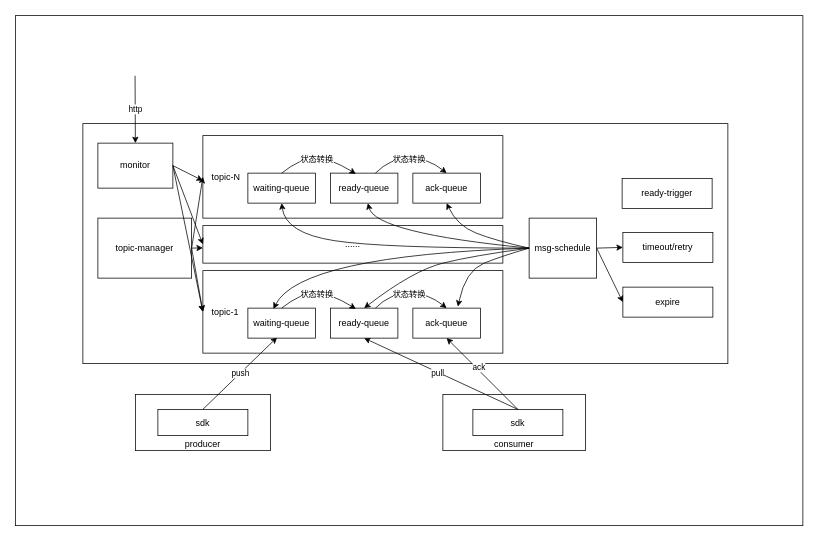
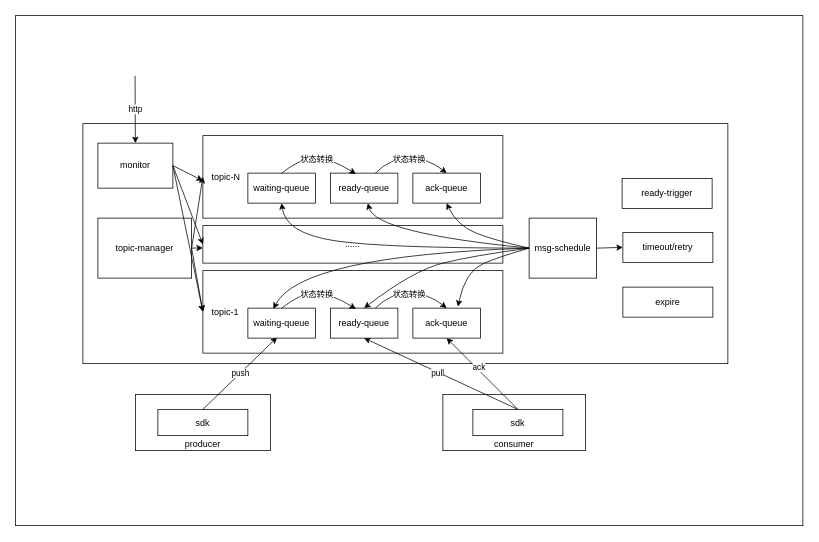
edge "msg-schedule" -> "expire": removed
